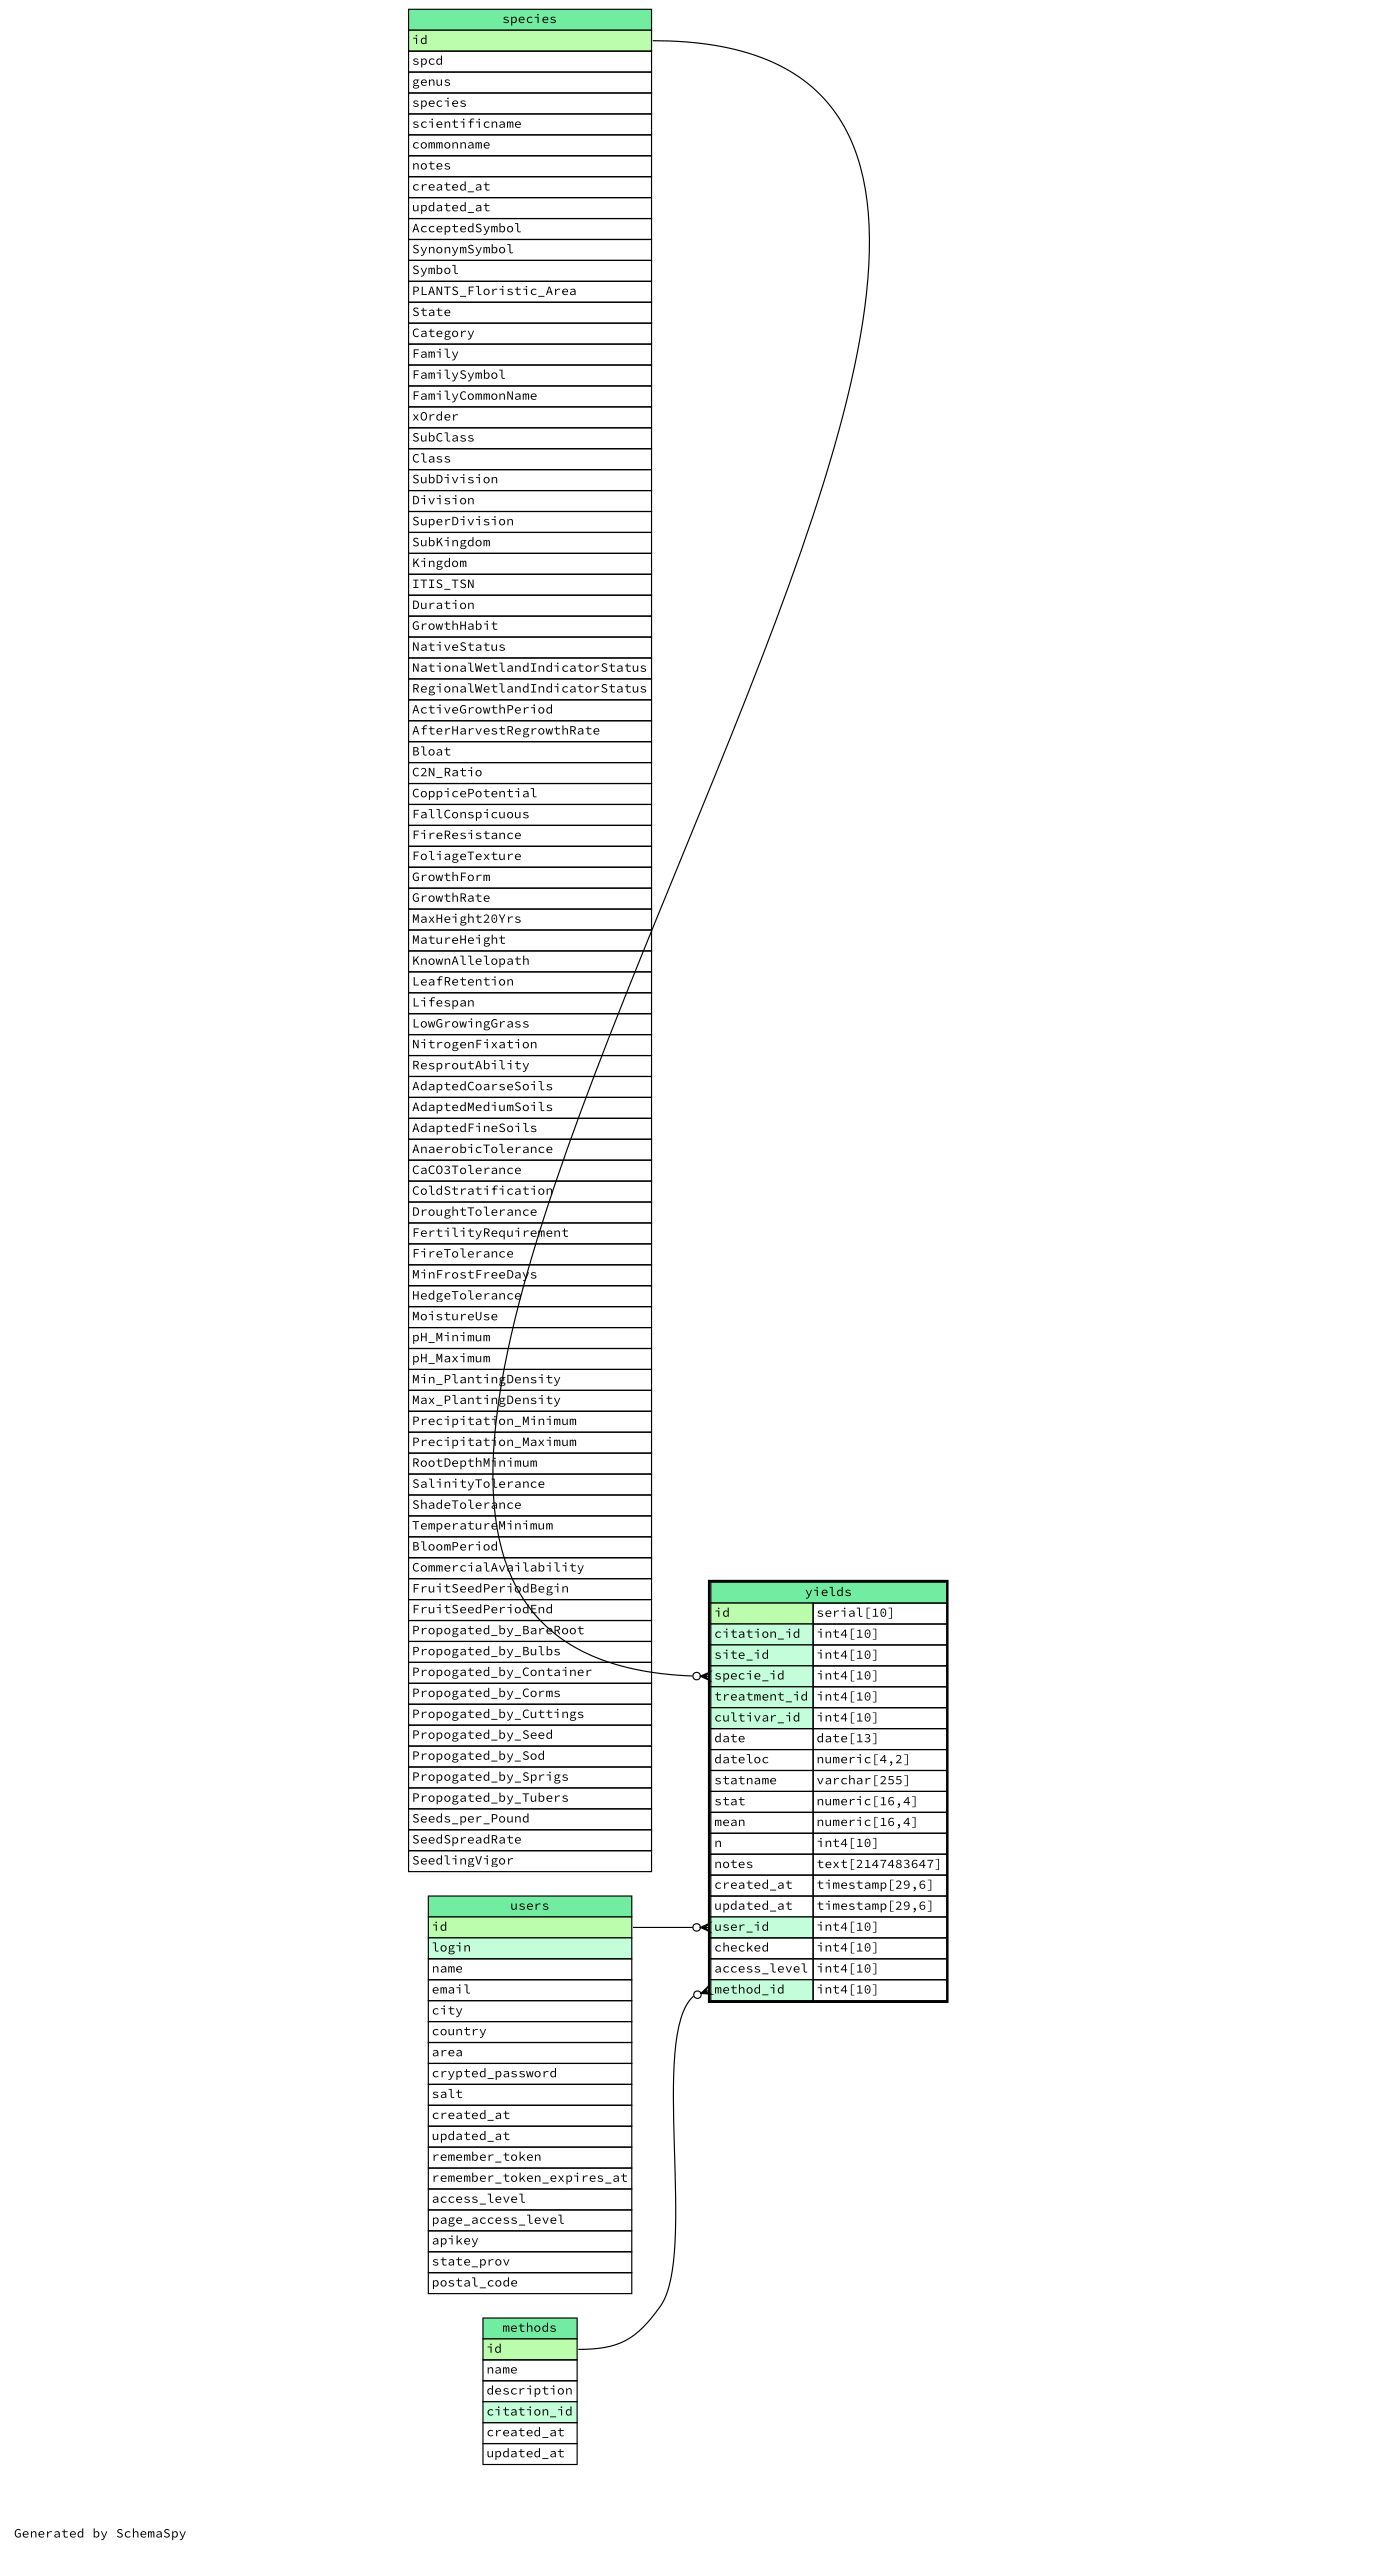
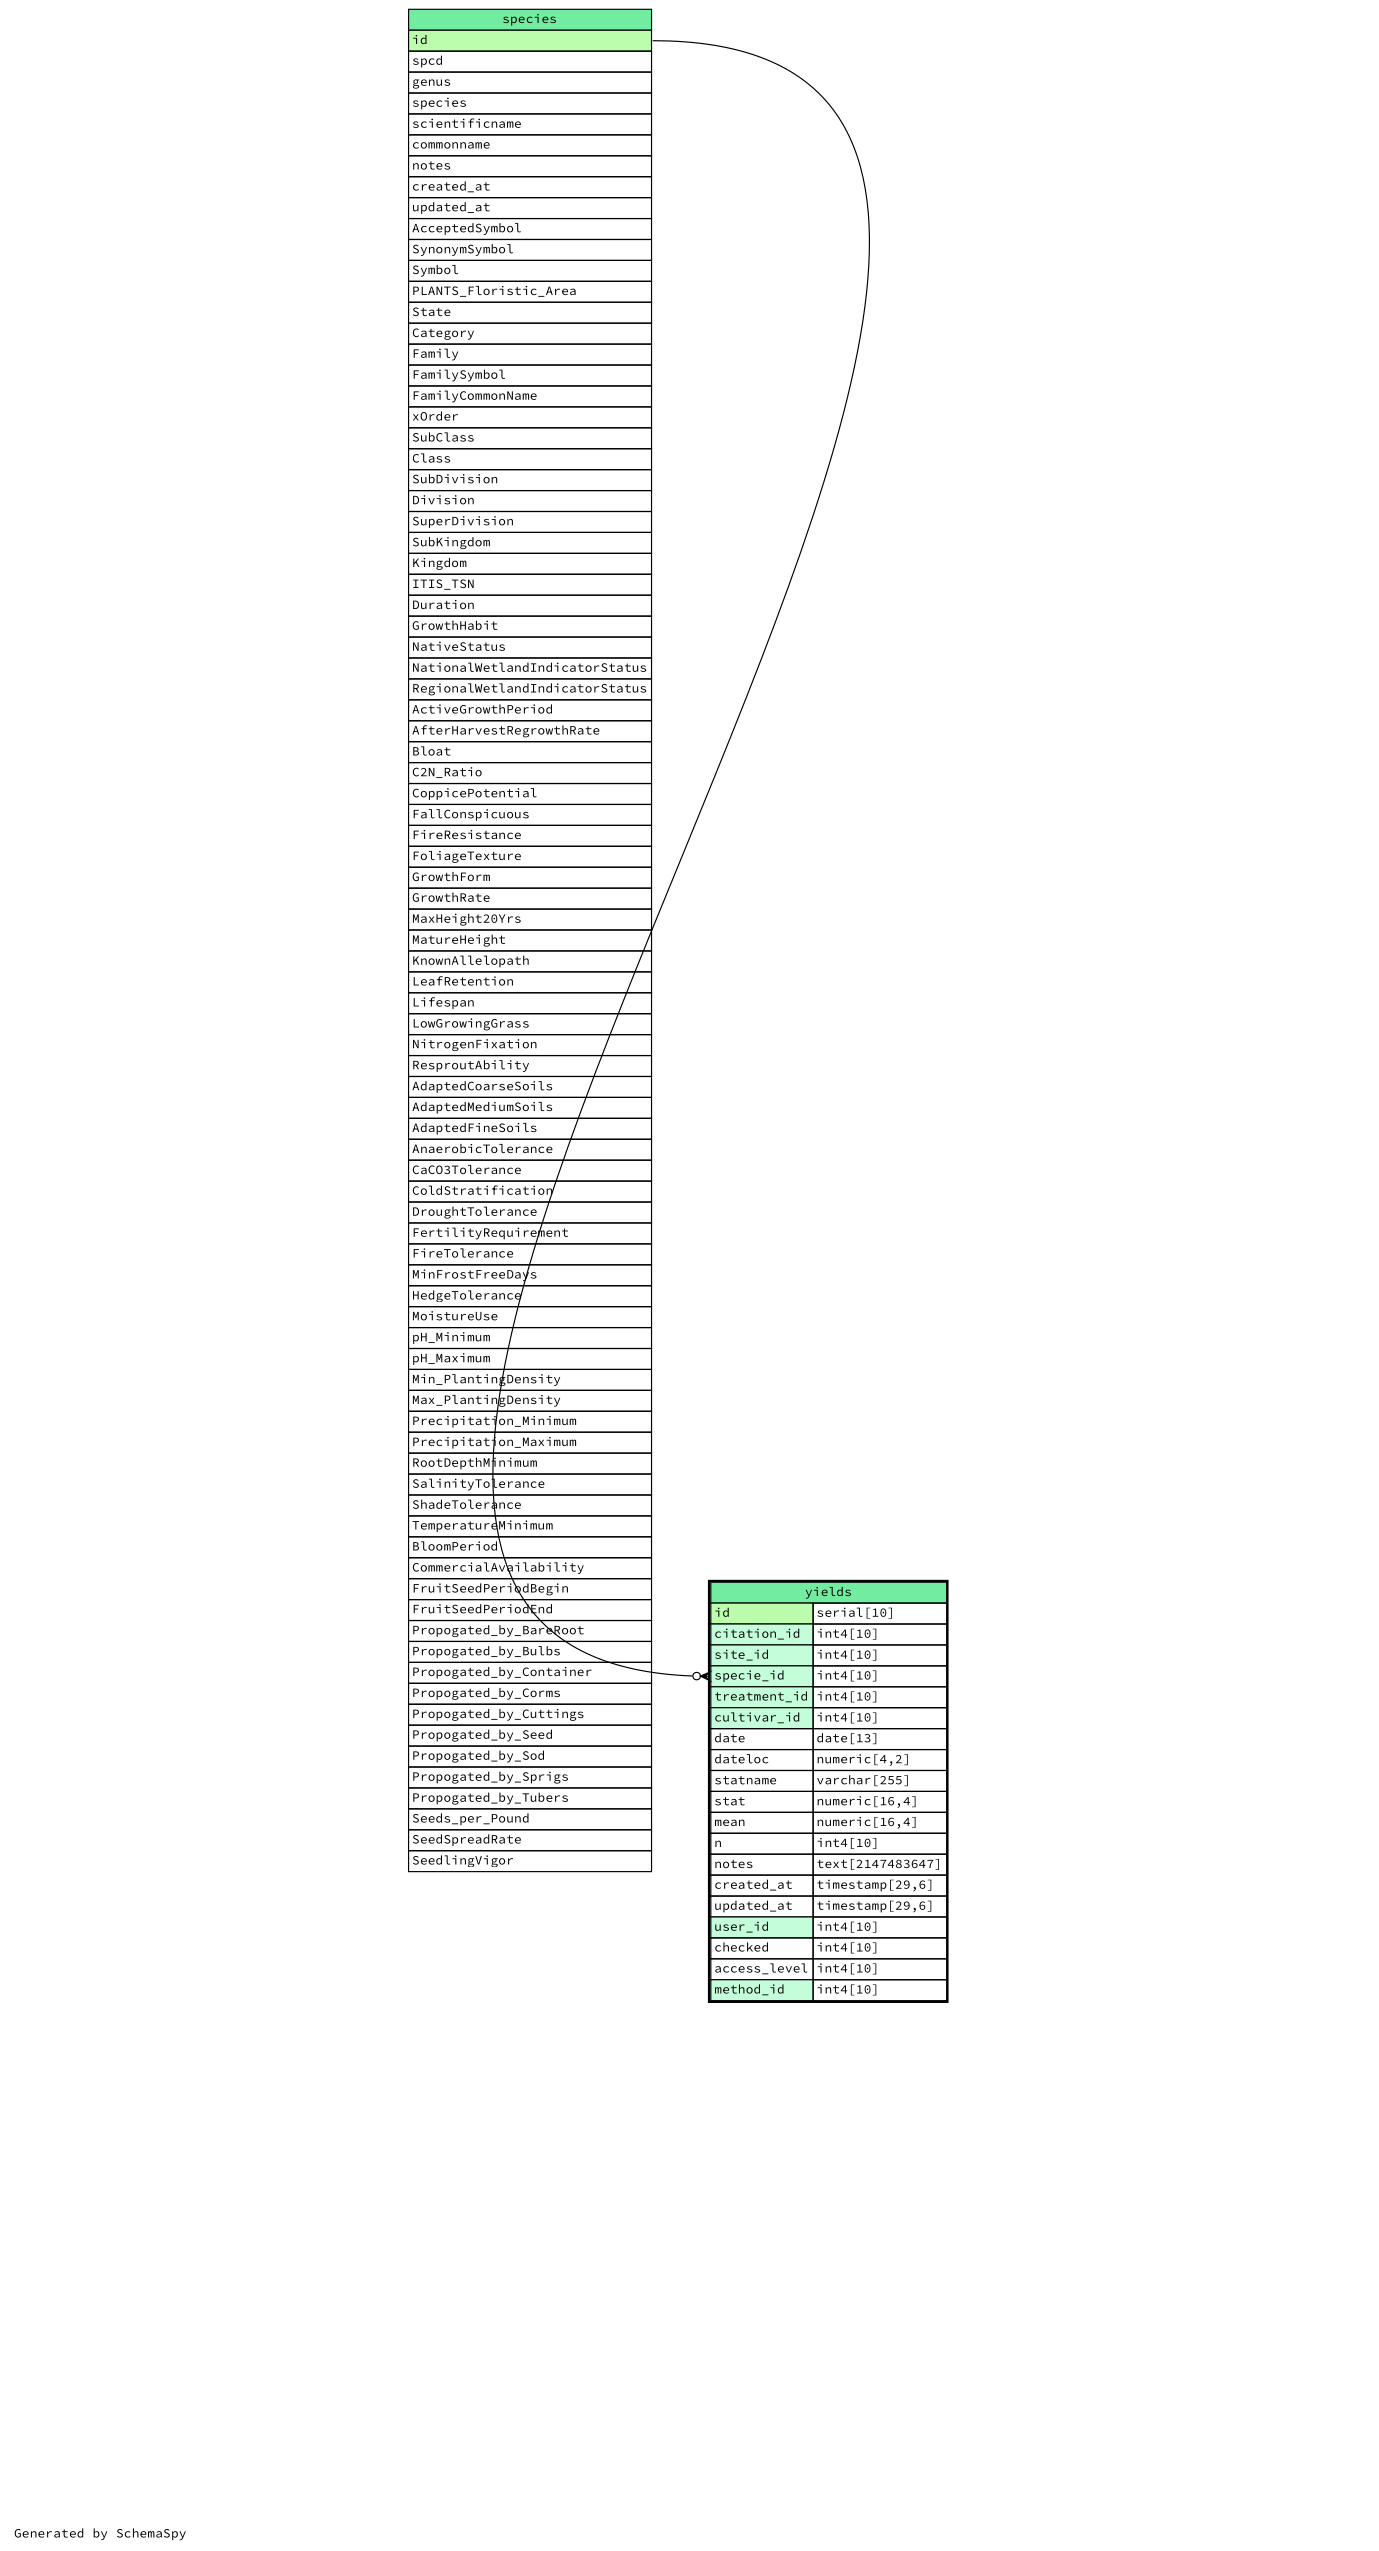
node "users": removed
node "methods": removed
